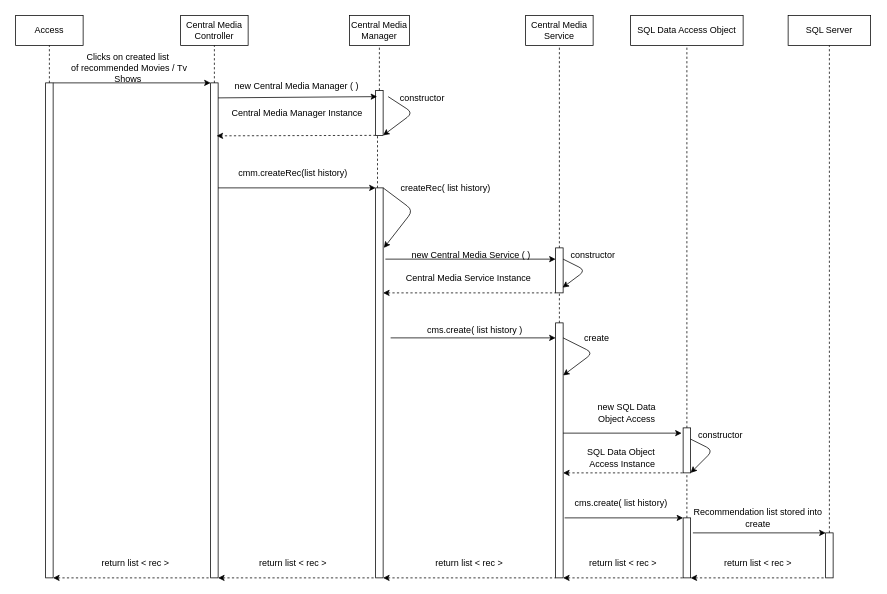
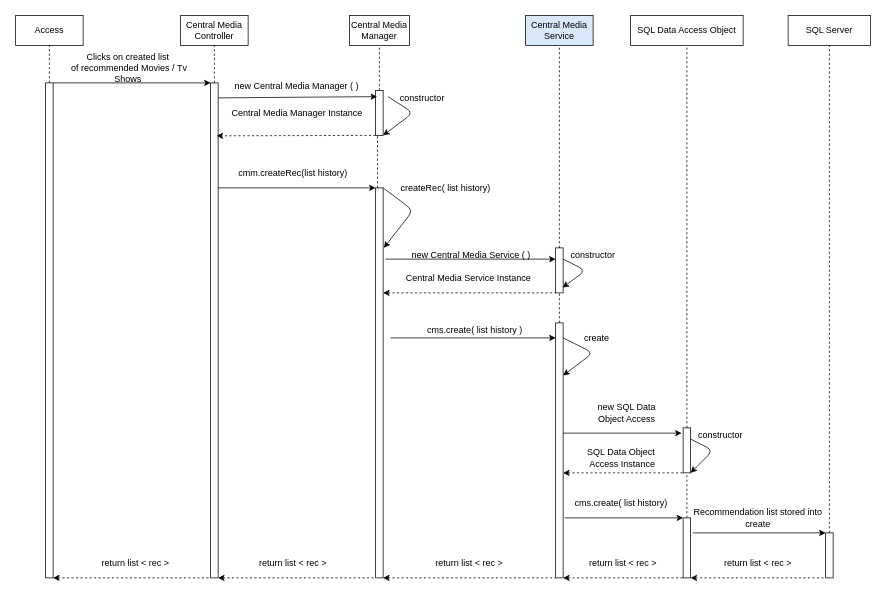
node "Central Media Service": fillcolor #ffffff -> #dae8fc
